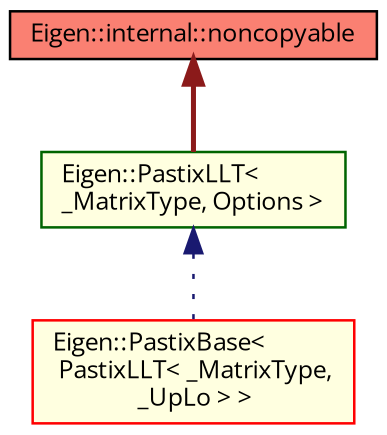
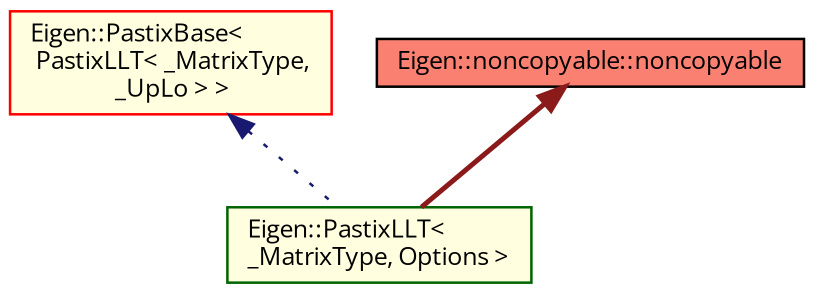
node "Eigen::internal::noncopyable": label "Eigen::internal::noncopyable" -> "Eigen::noncopyable::noncopyable"
edge "Eigen::PastixBase< PastixLLT< _MatrixType, _UpLo > >" -> "Eigen::PastixLLT< _MatrixType, Options >": reversed
